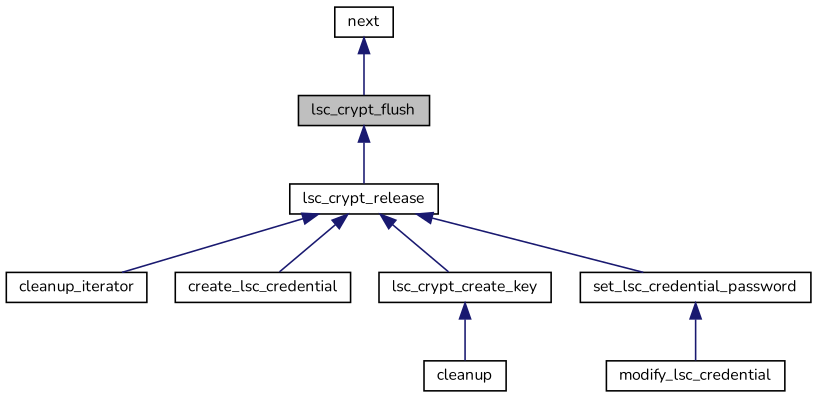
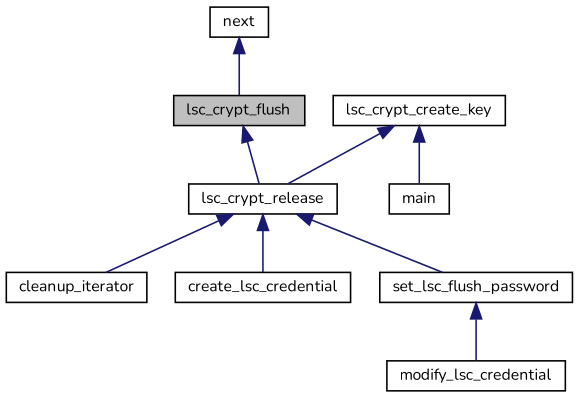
edge "lsc_crypt_create_key" -> "lsc_crypt_release": reversed
node "set_lsc_credential_password": label "set_lsc_credential_password" -> "set_lsc_flush_password"
node "cleanup": label "cleanup" -> "main"
